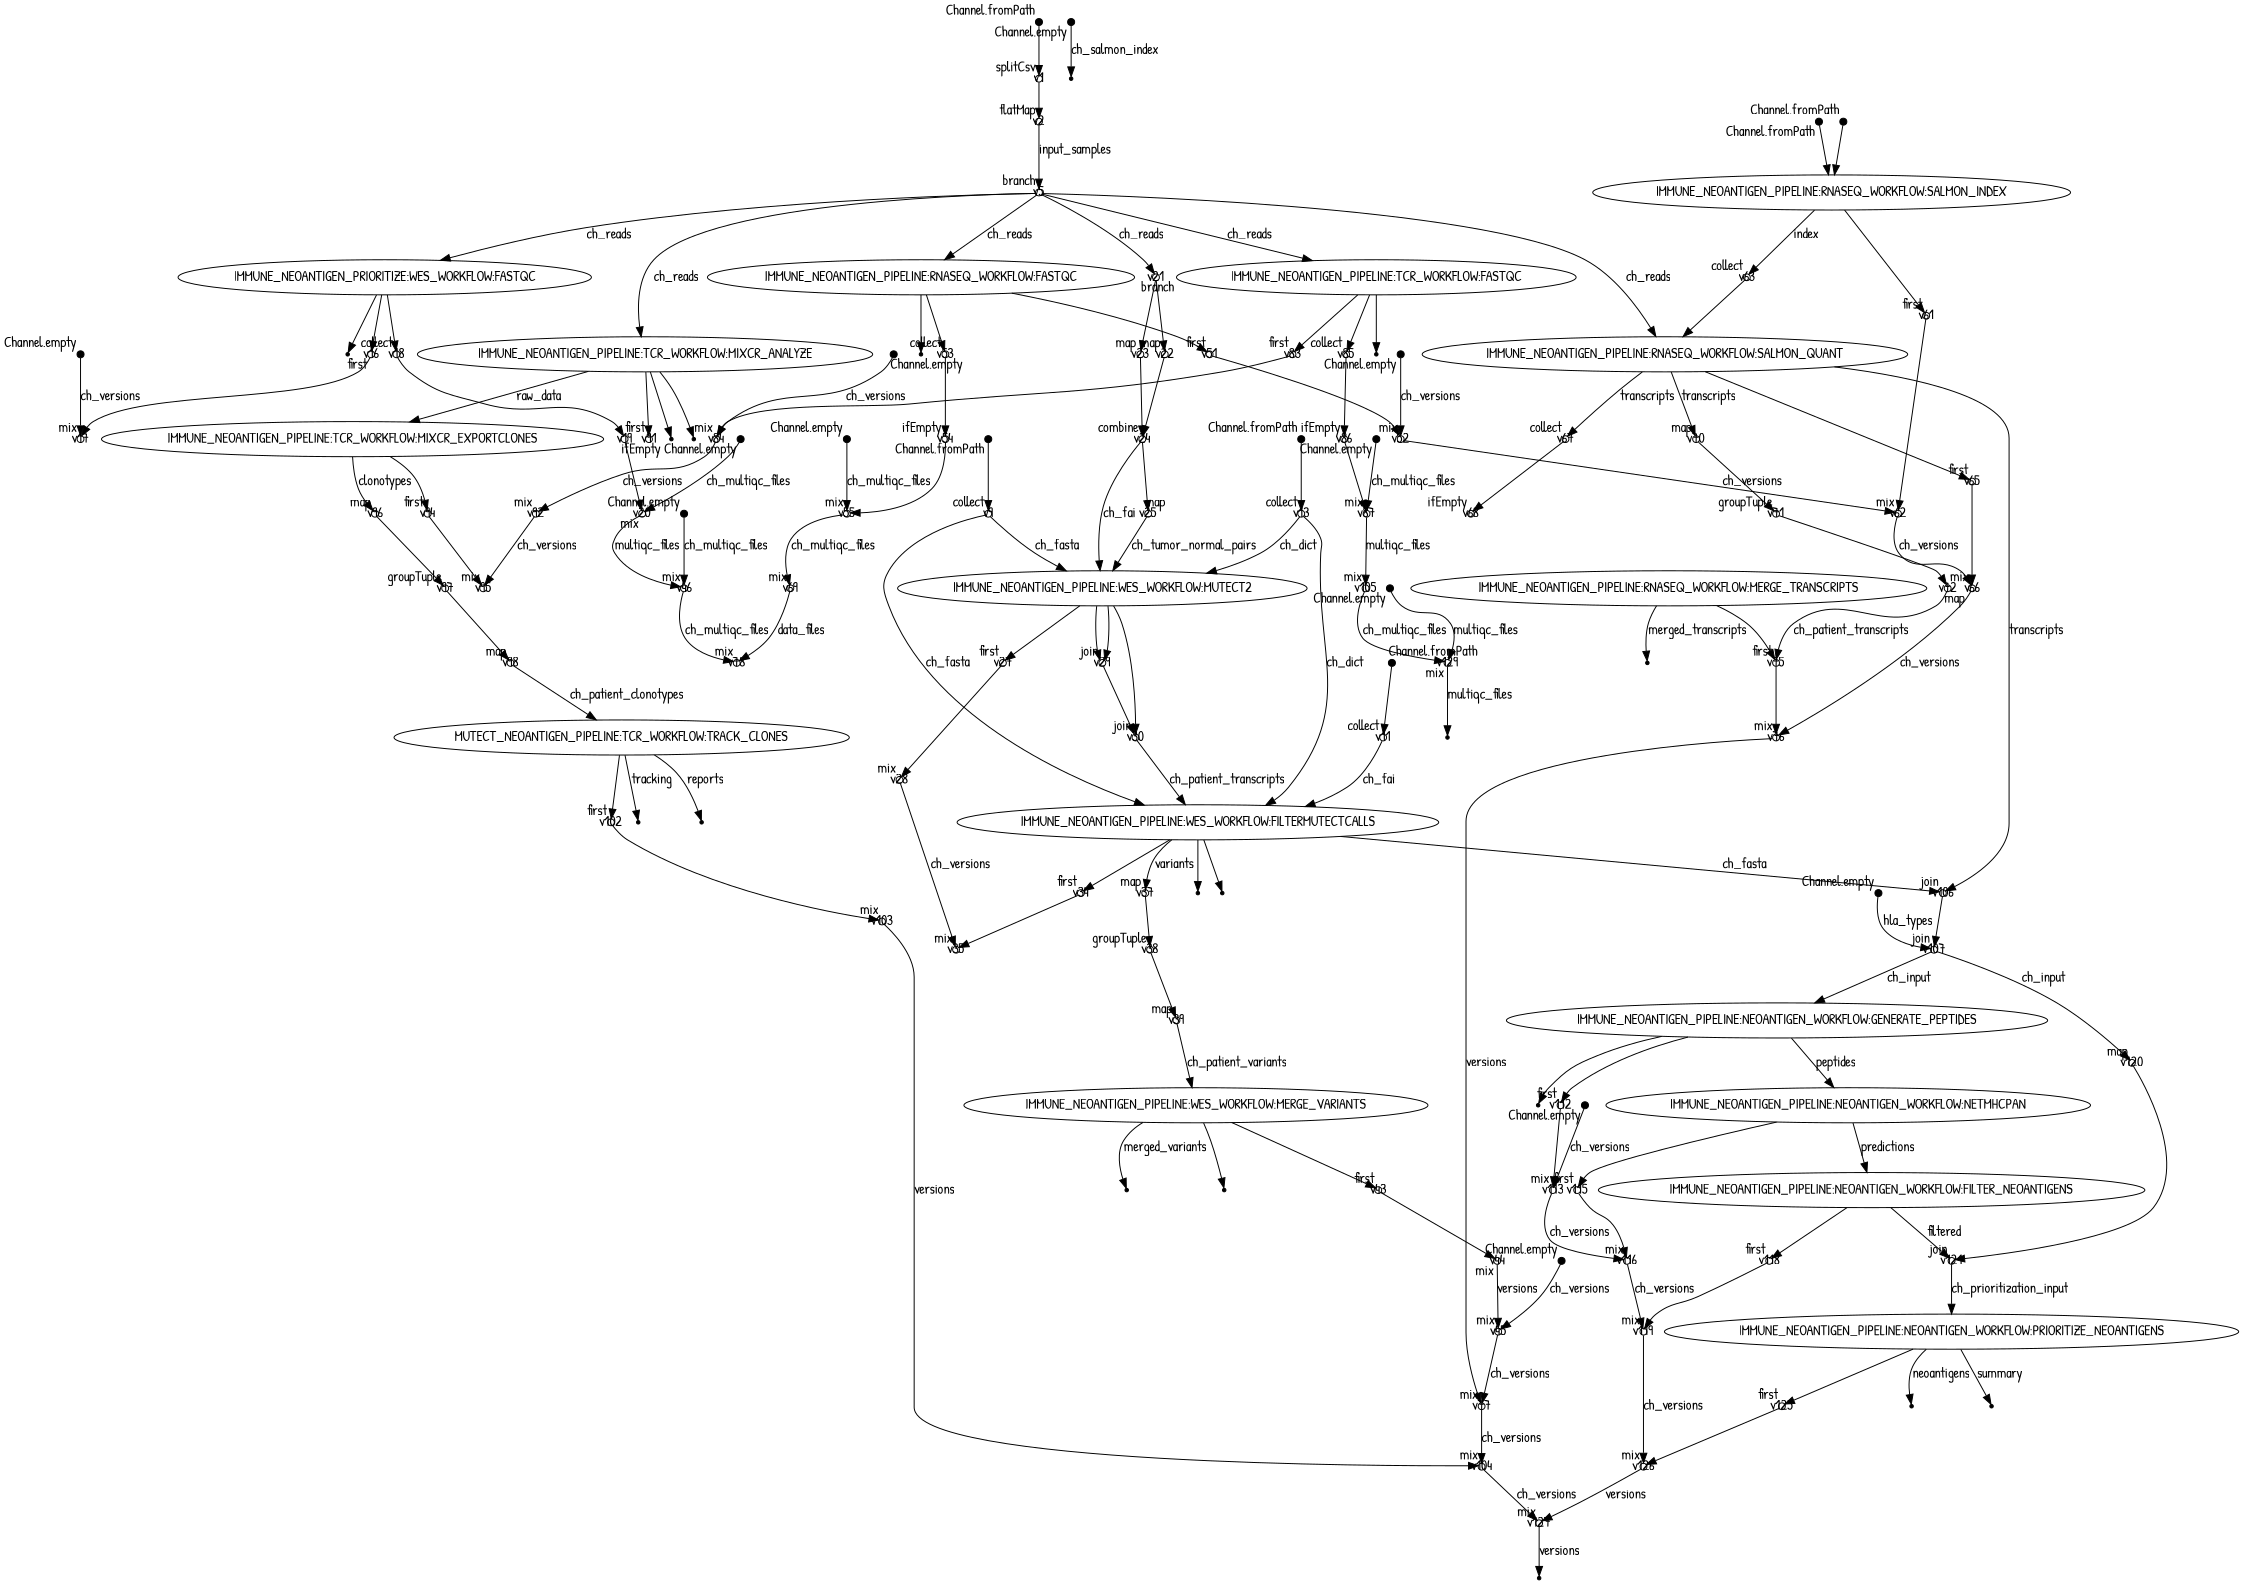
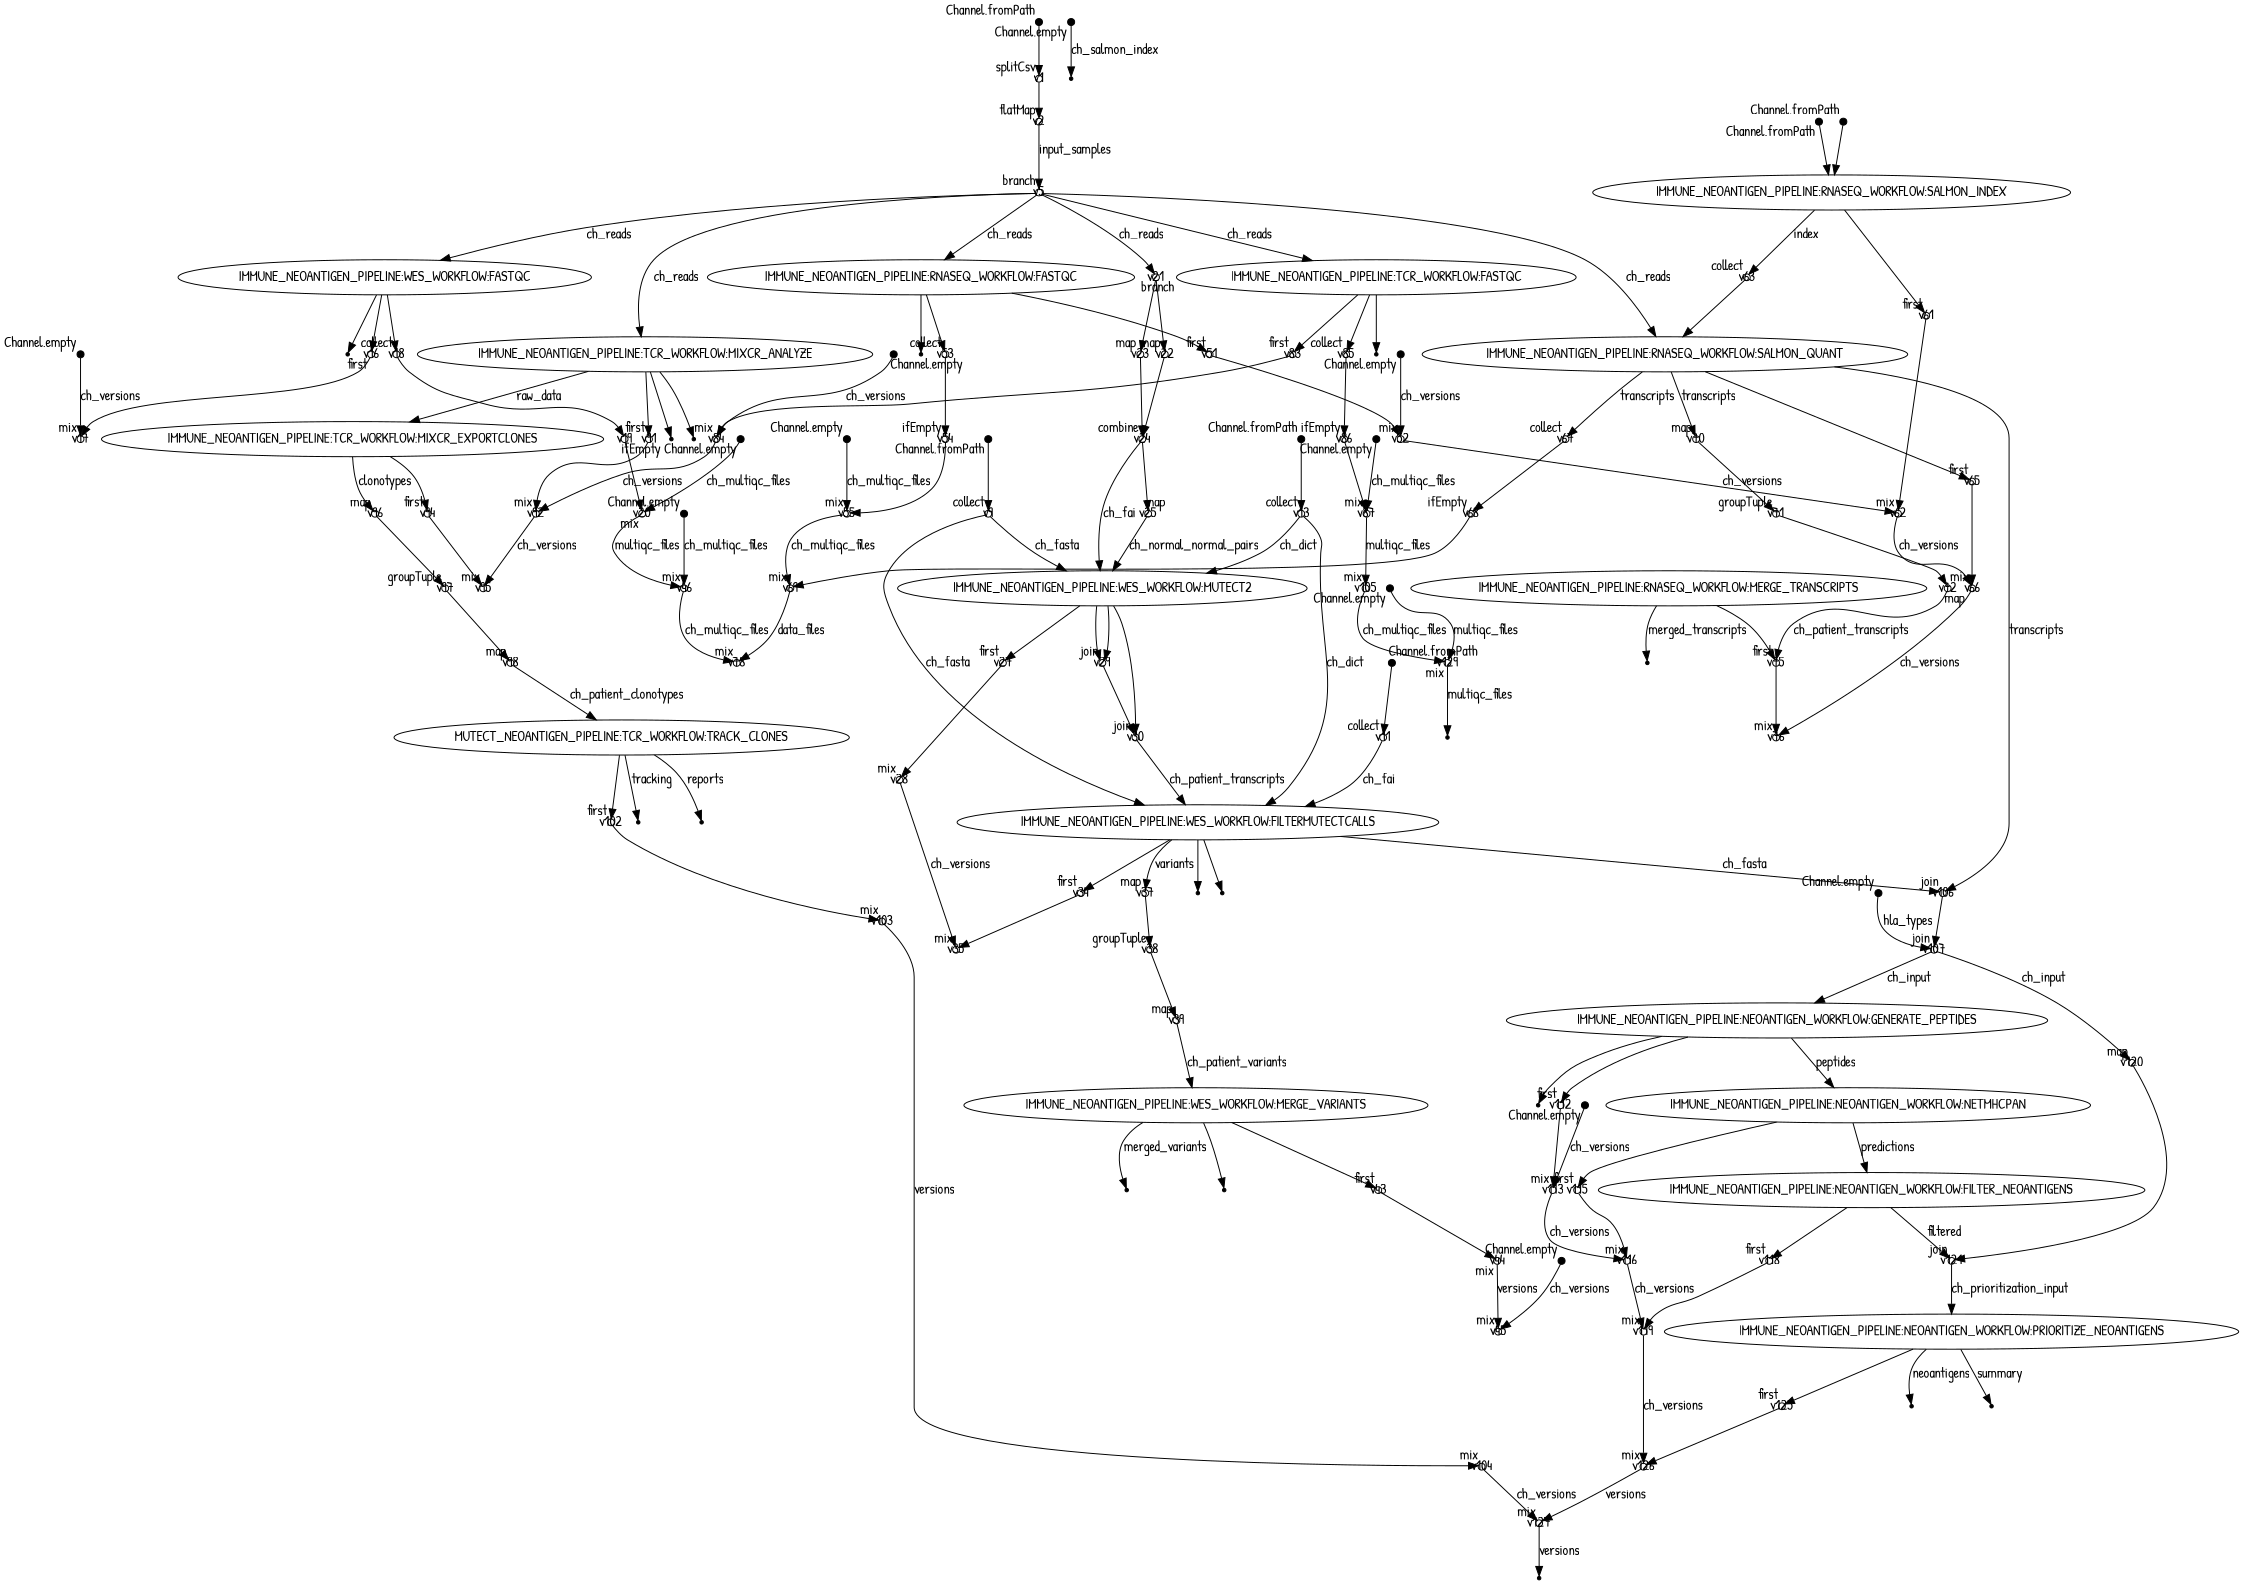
node "IMMUNE_NEOANTIGEN_PRIORITIZE:WES_WORKFLOW:FASTQC": label "IMMUNE_NEOANTIGEN_PRIORITIZE:WES_WORKFLOW:FASTQC" -> "IMMUNE_NEOANTIGEN_PIPELINE:WES_WORKFLOW:FASTQC"
edge "v91 first" -> "v92 mix": added
edge "v25 map" -> "IMMUNE_NEOANTIGEN_PIPELINE:WES_WORKFLOW:MUTECT2": label "ch_tumor_normal_pairs" -> "ch_normal_normal_pairs"
edge "v68 ifEmpty" -> "v69 mix": added
node "v77 mix": removed
